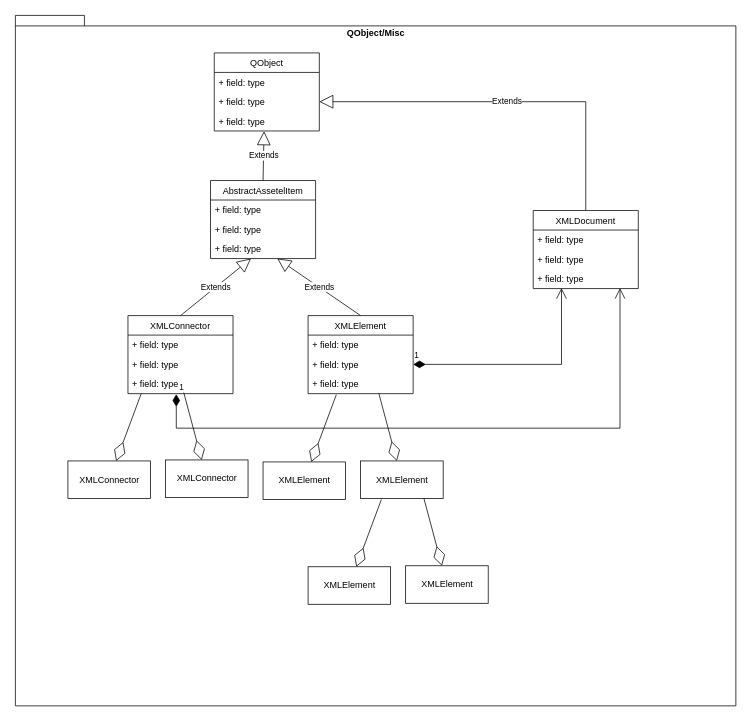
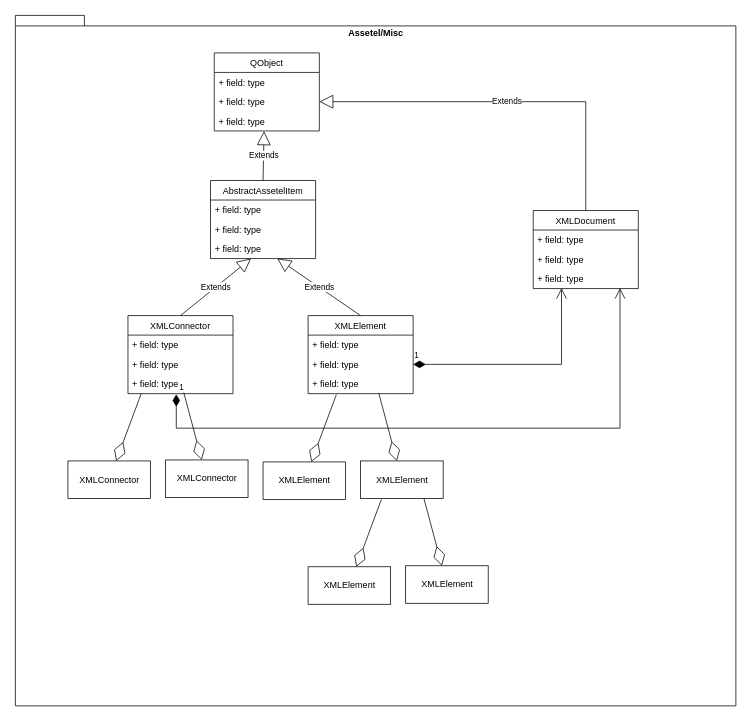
node "QObject/Misc": label "QObject/Misc" -> "Assetel/Misc"
